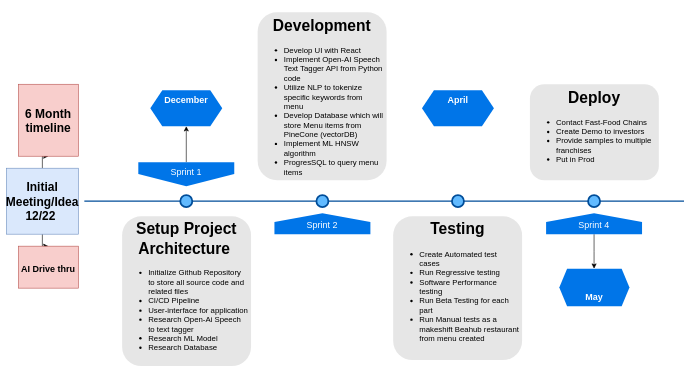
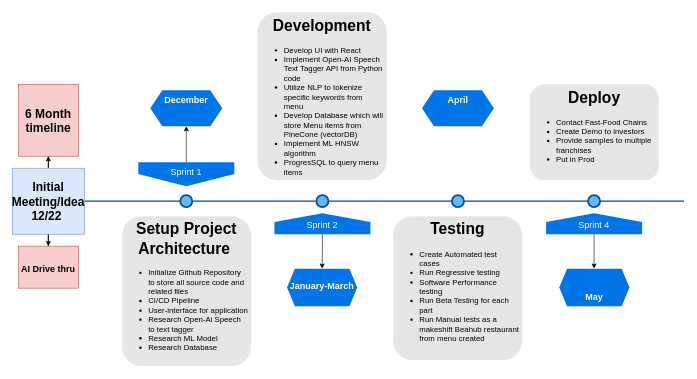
node "Initial Meeting/Idea12/22": moved (42, 201) -> (48, 201)
edge "Sprint 2" -> "January-March": added
node "January-March": added
